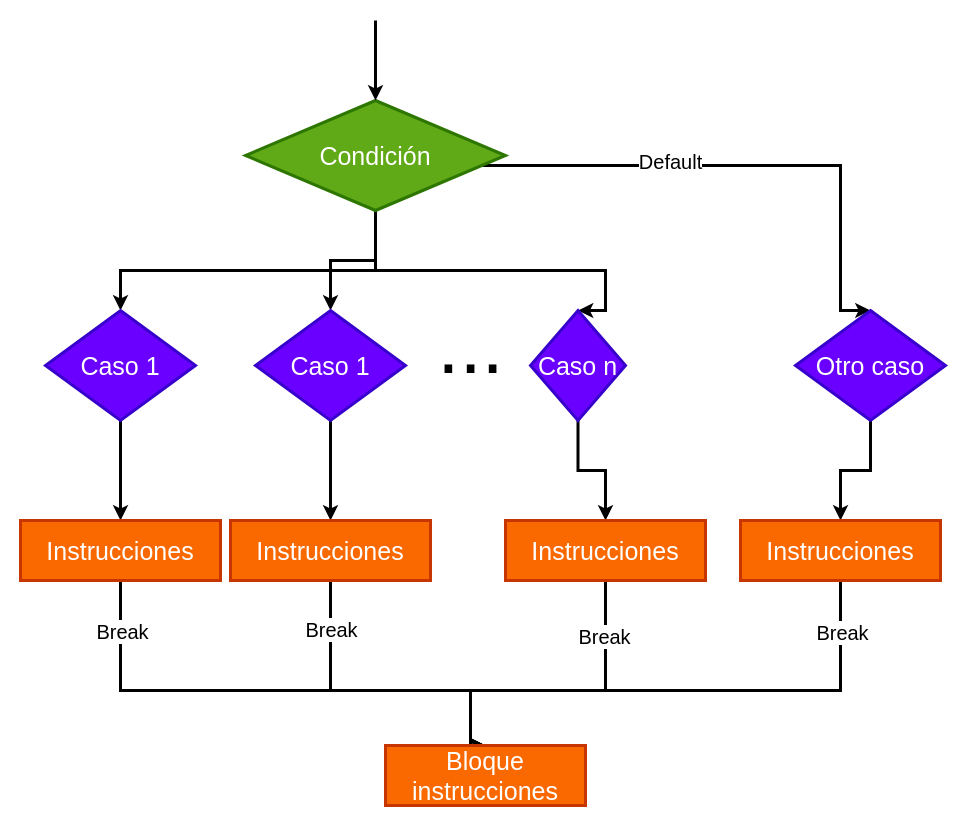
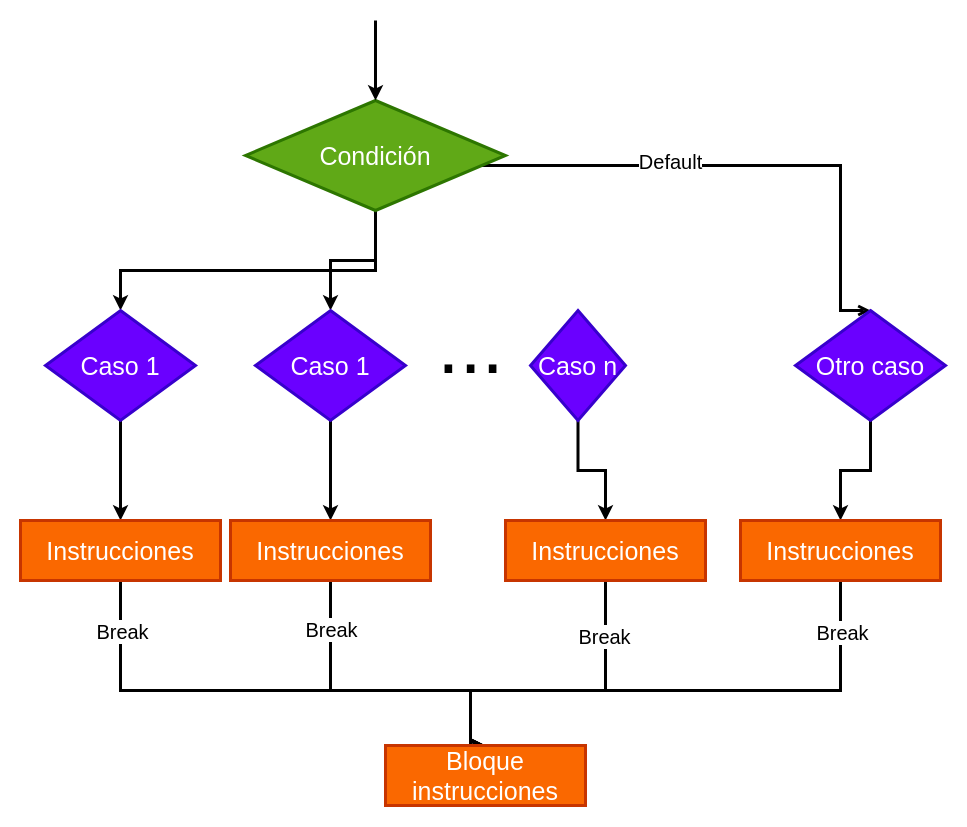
edge "Condición" -> "Caso n": removed
edge "Condición" -> "Otro caso": arrowhead classic -> open
